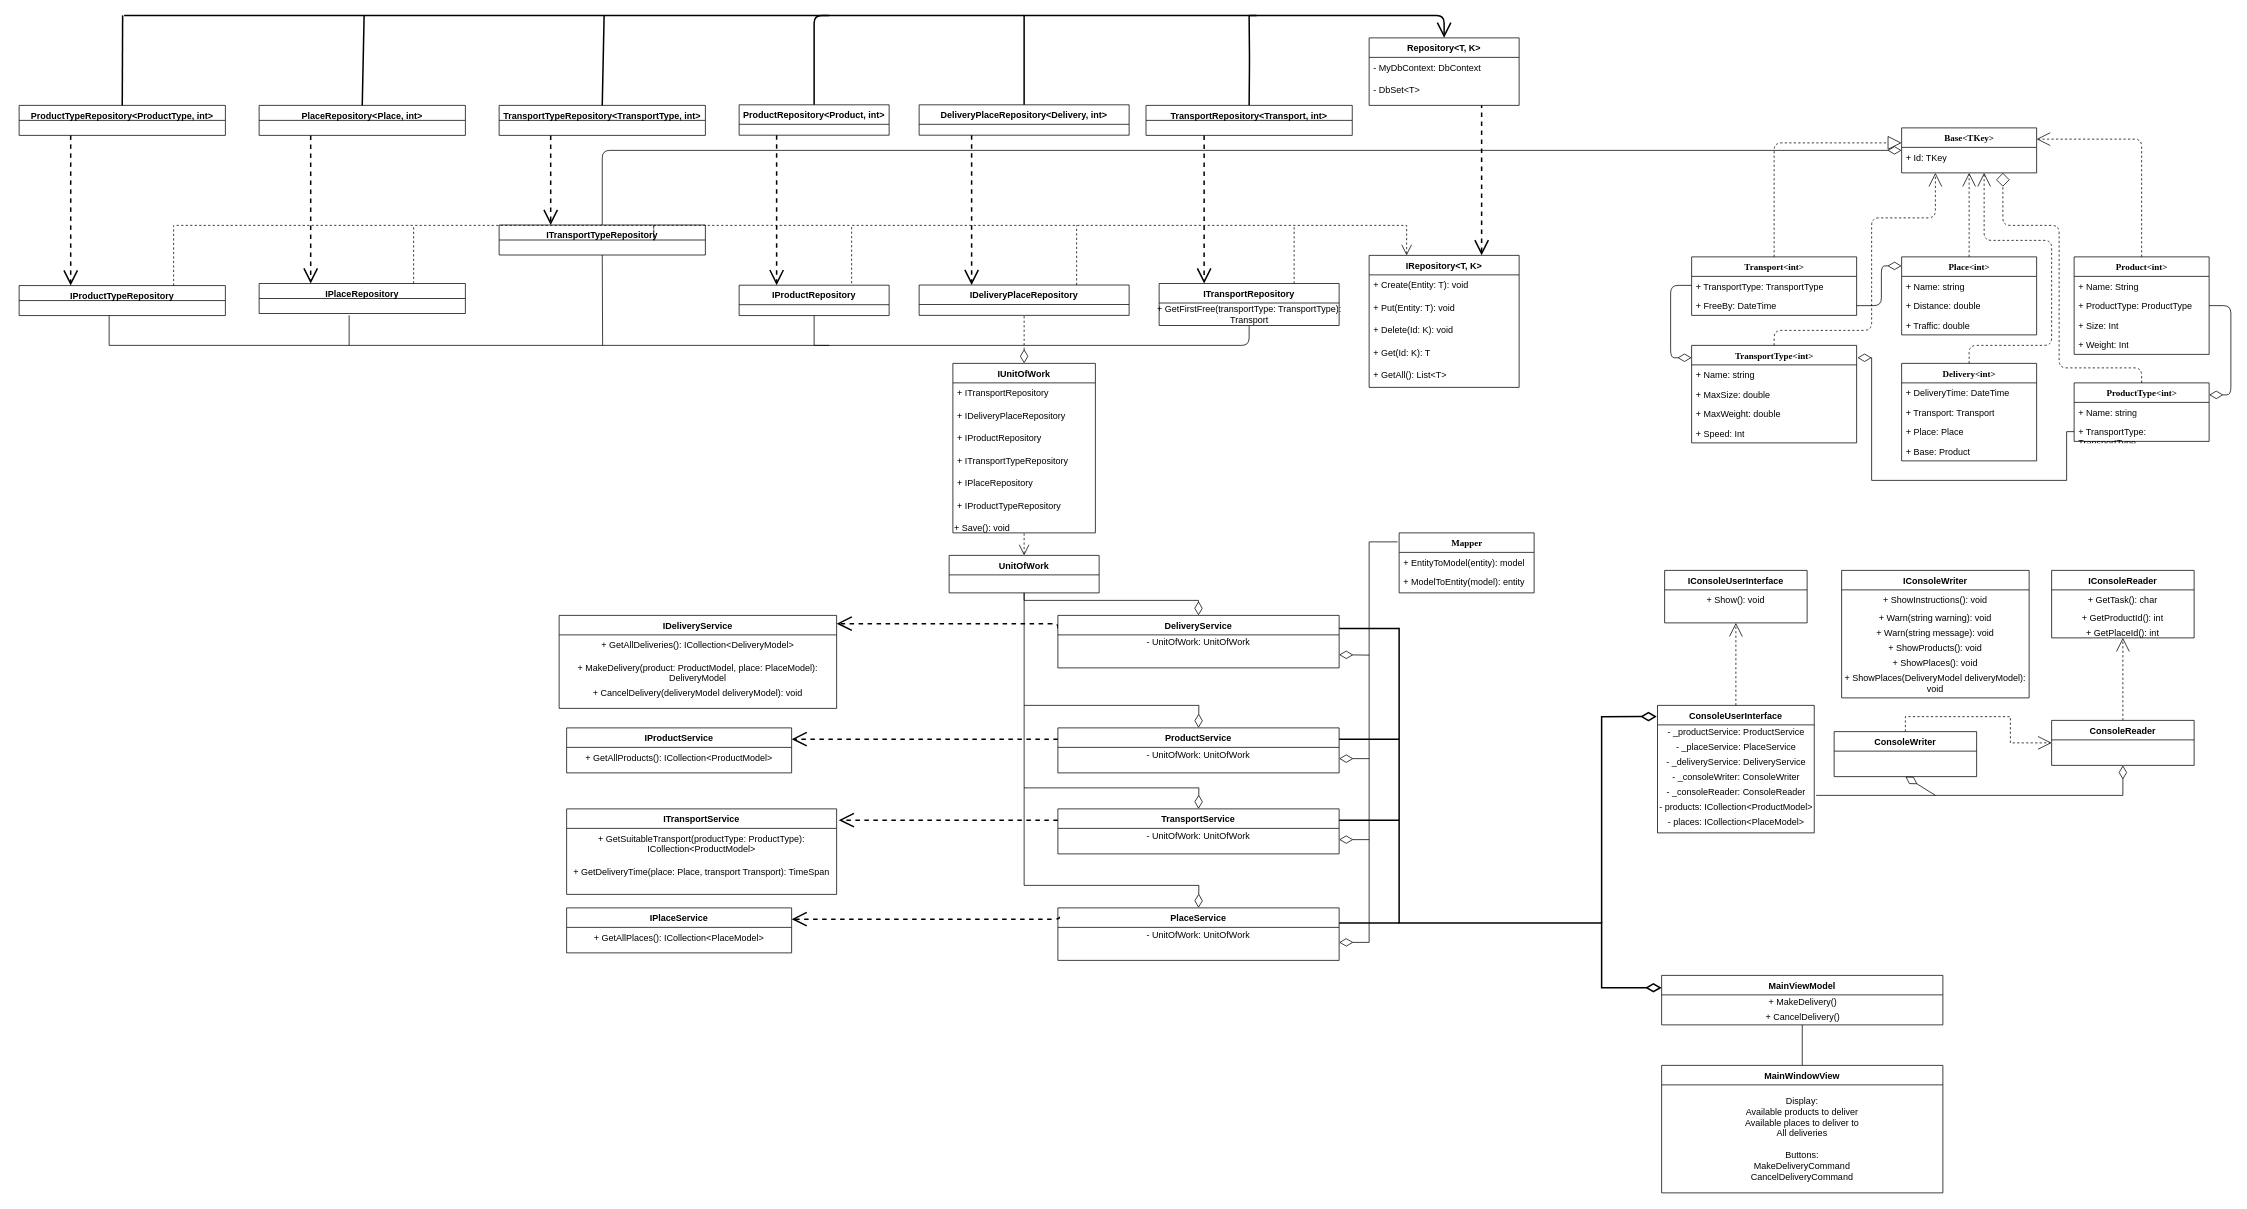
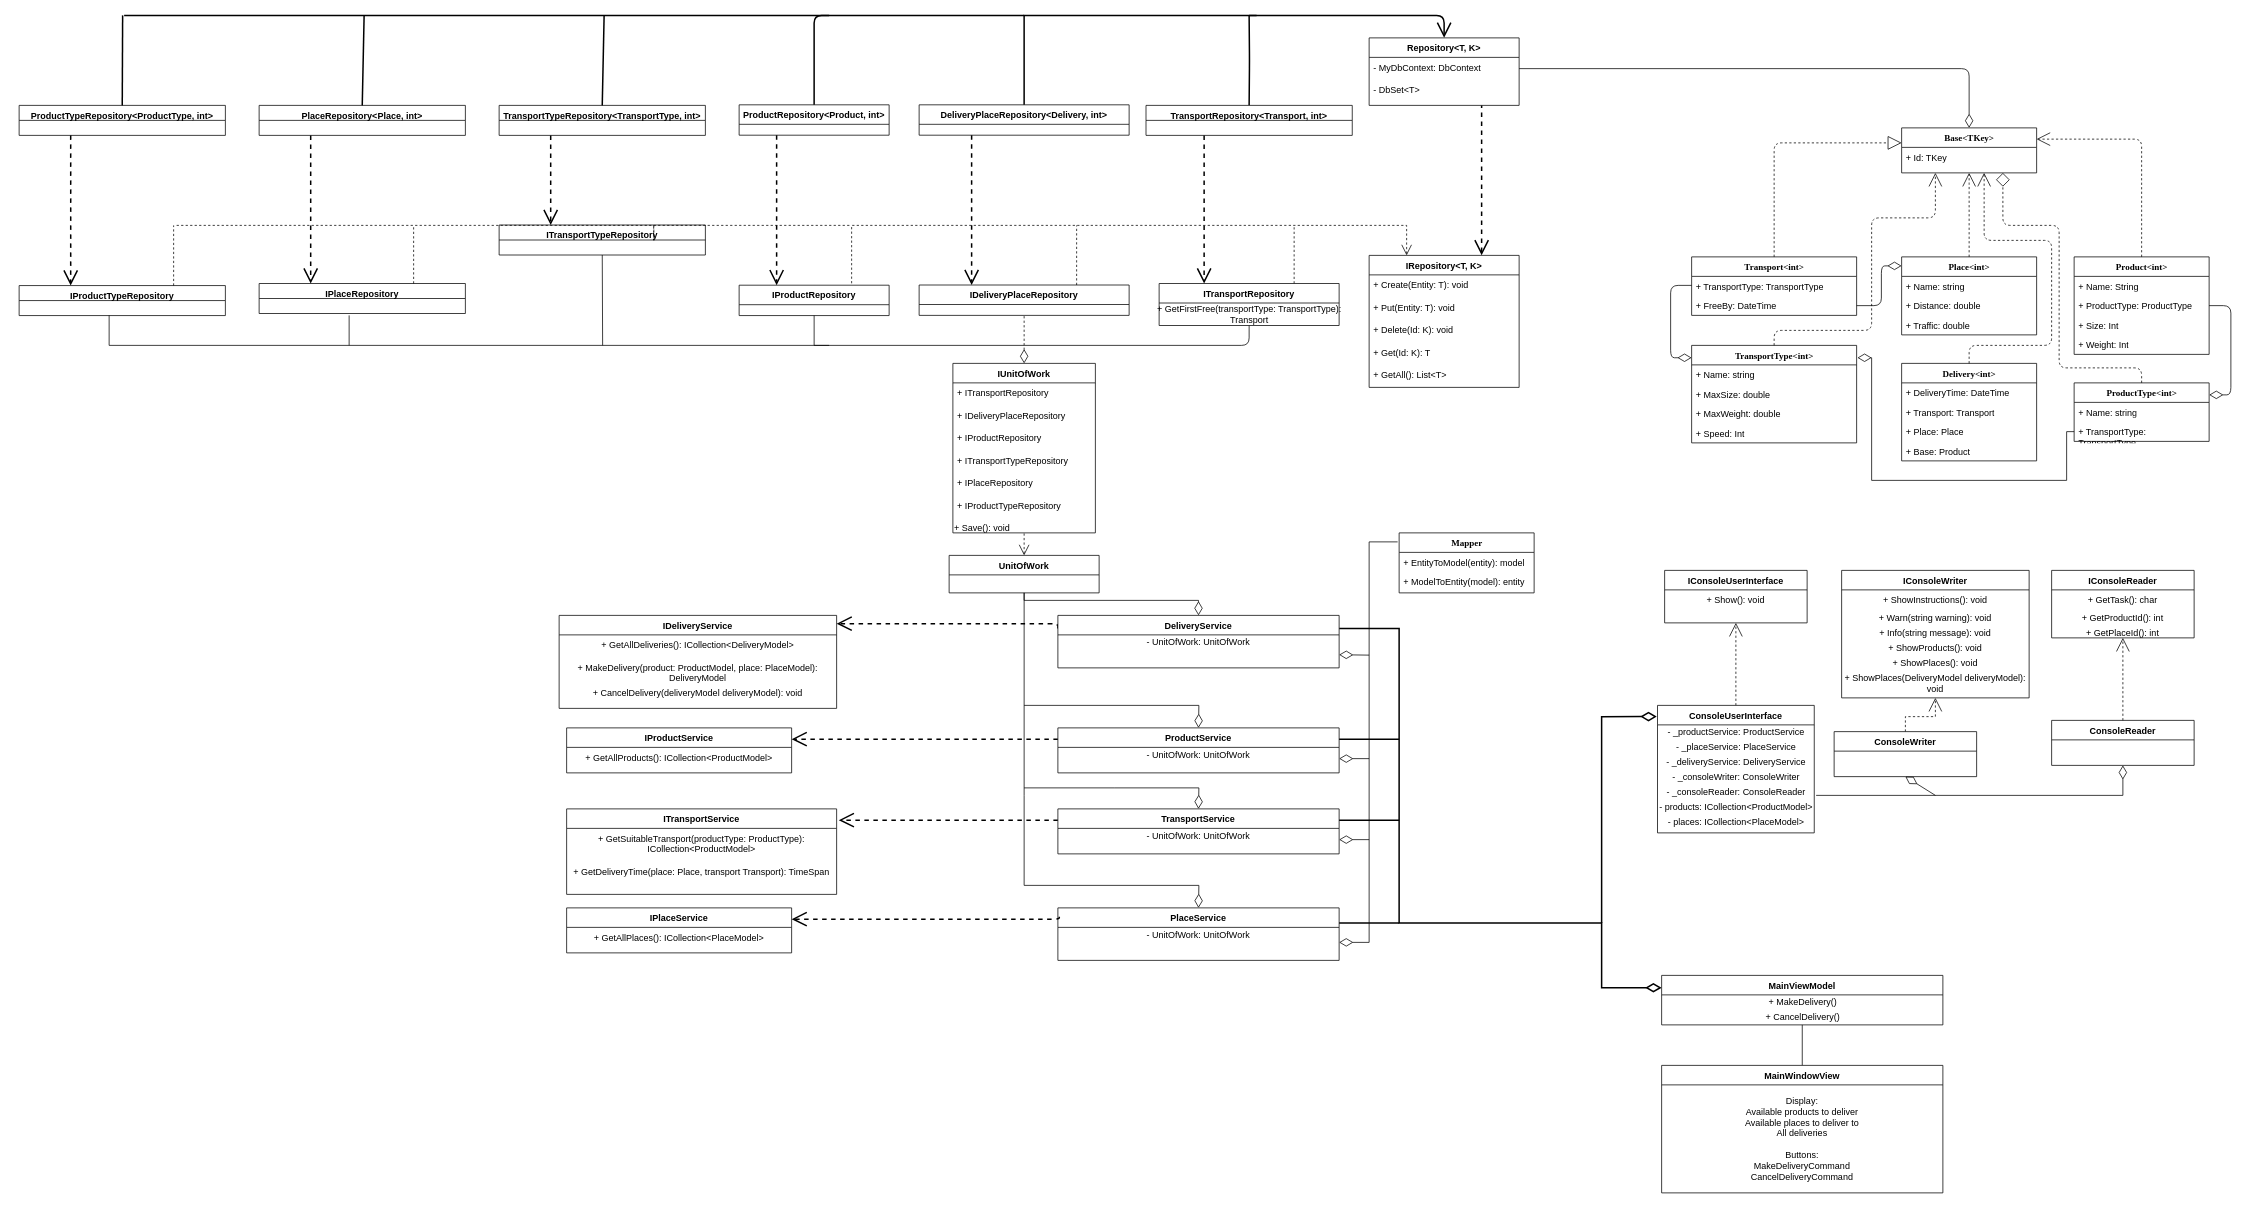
edge "ITransportTypeRepository" -> "Base<TKey>": now "- MyDbContext: DbContext" -> "Base<TKey>"
node "+ Warn(string message): void": label "+ Warn(string message): void" -> "+ Info(string message): void"
edge "ConsoleWriter" -> "ConsoleReader": now "ConsoleWriter" -> "IConsoleWriter"
